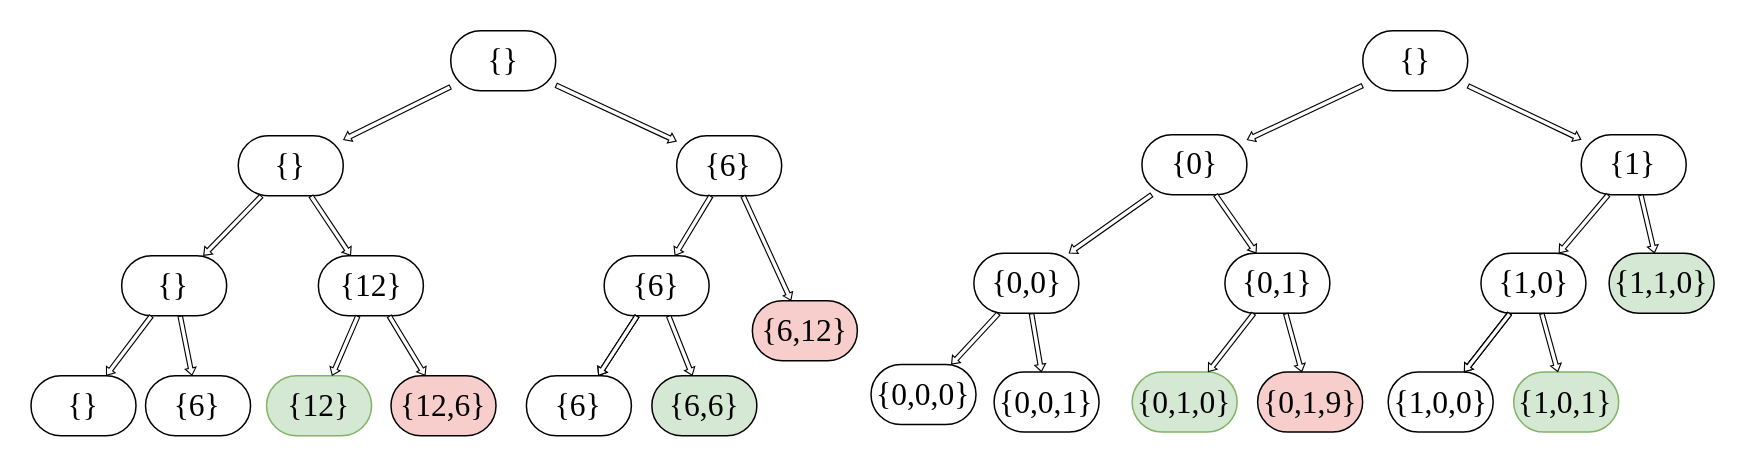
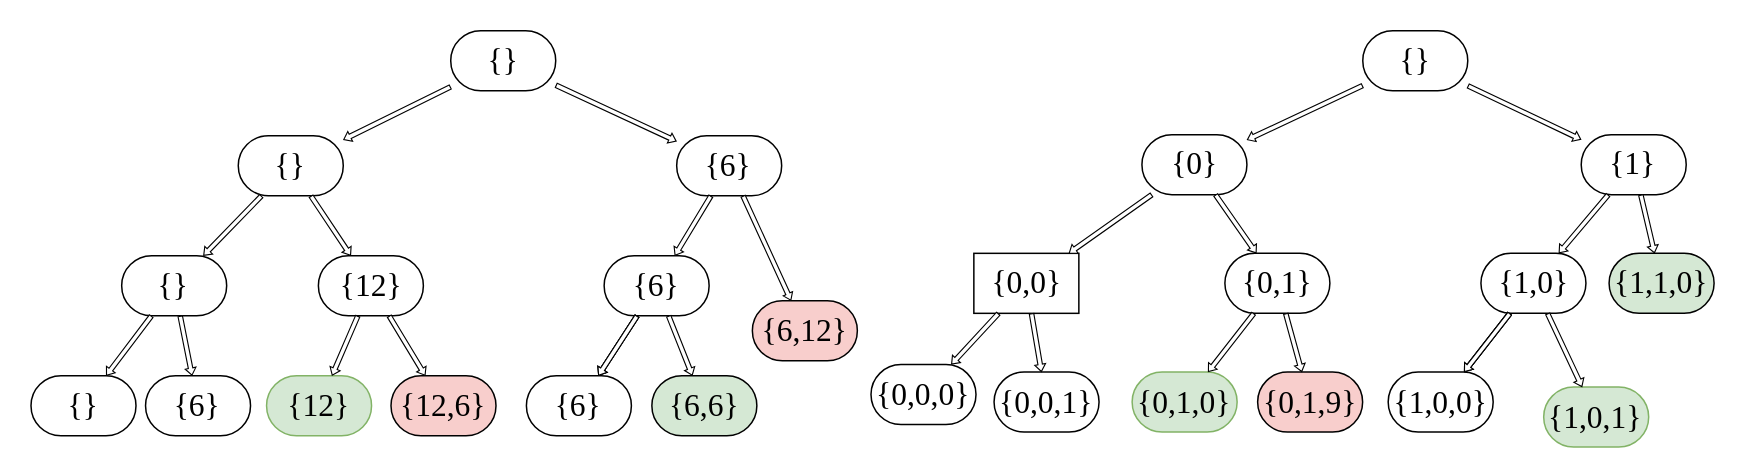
node "{0,0}": shape rounded rectangle -> rectangle
node "{1,0,1}": moved (1566, 402) -> (1596, 417)
